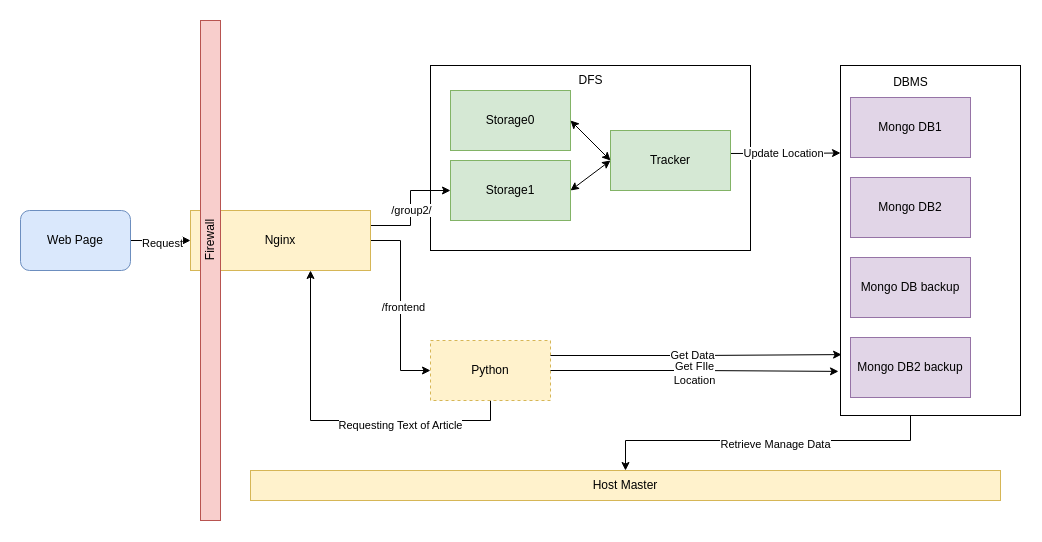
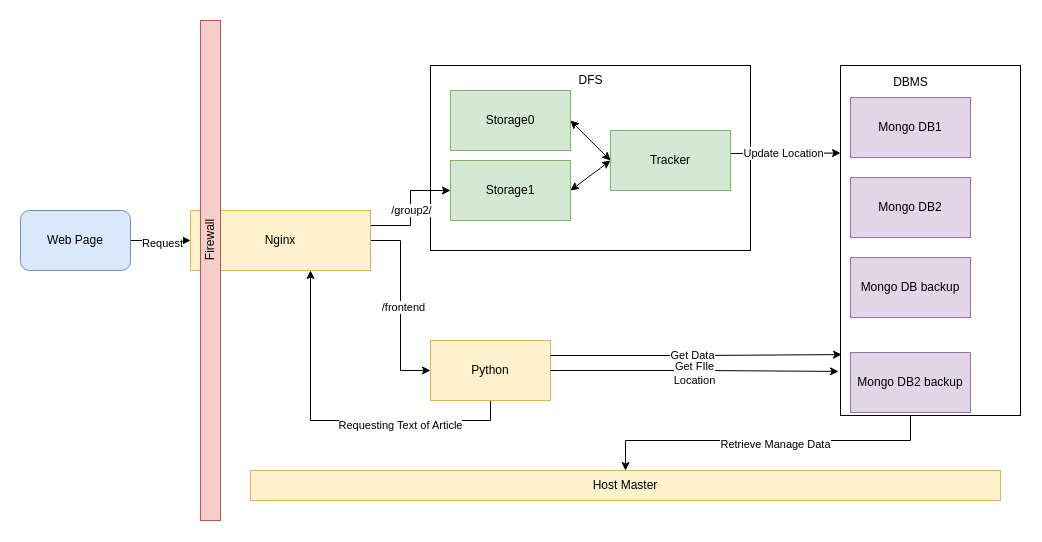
node "Mongo DB2 backup": moved (911, 368) -> (911, 383)
node "Python": style dashed -> solid
